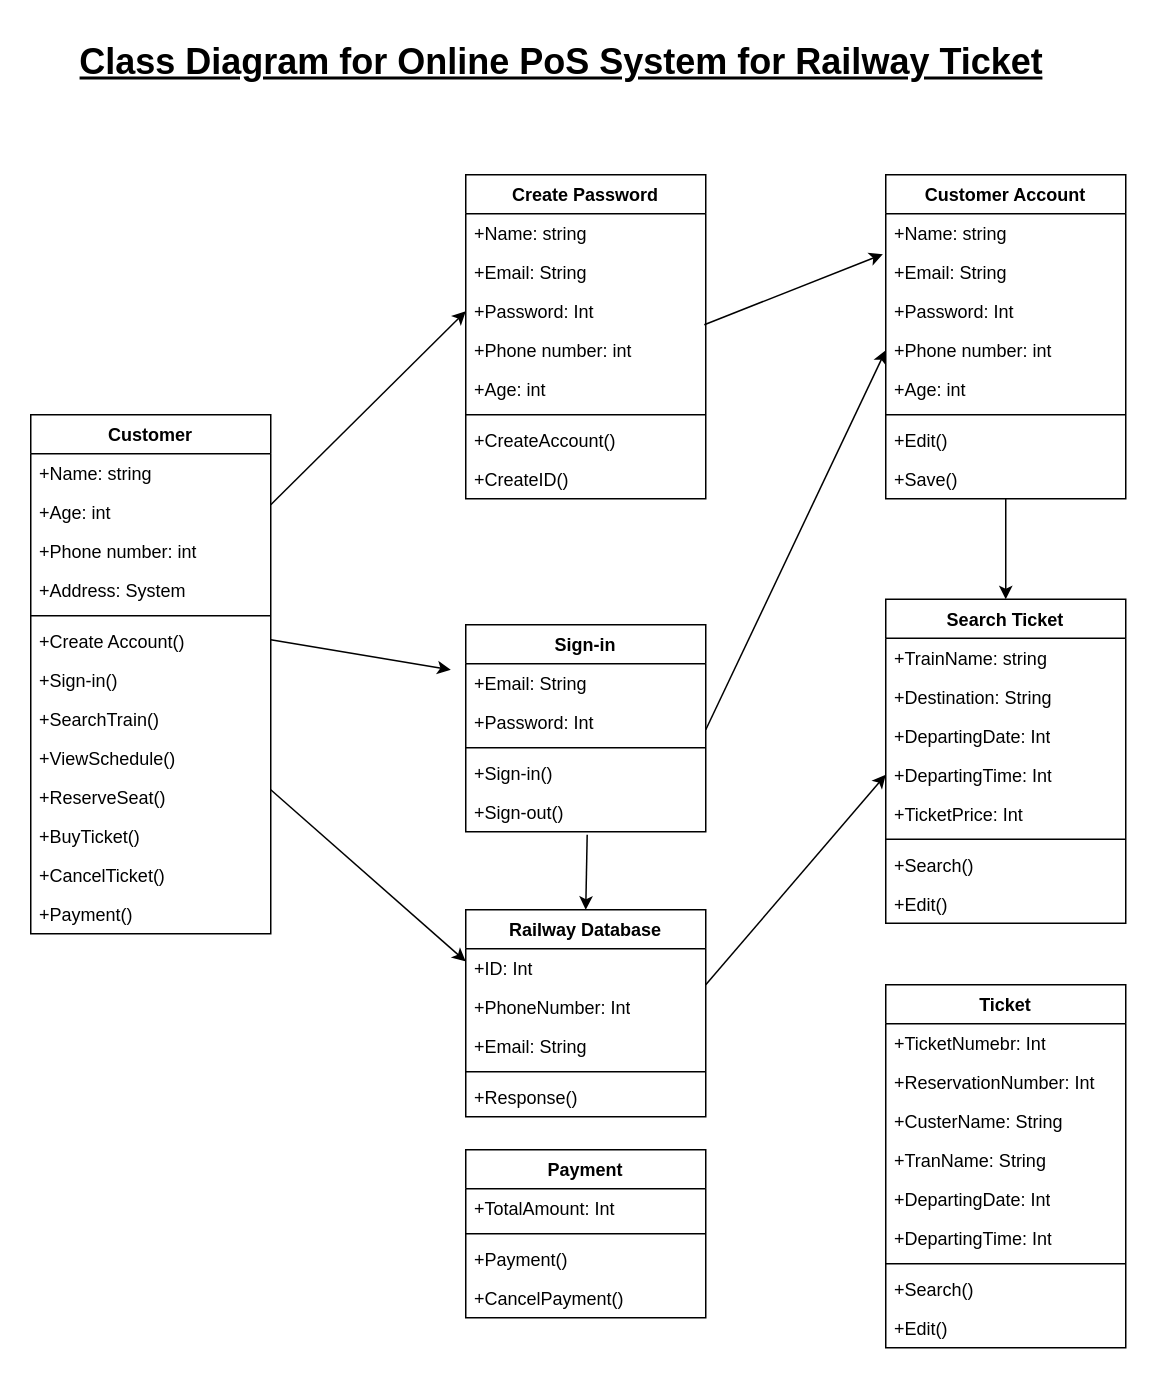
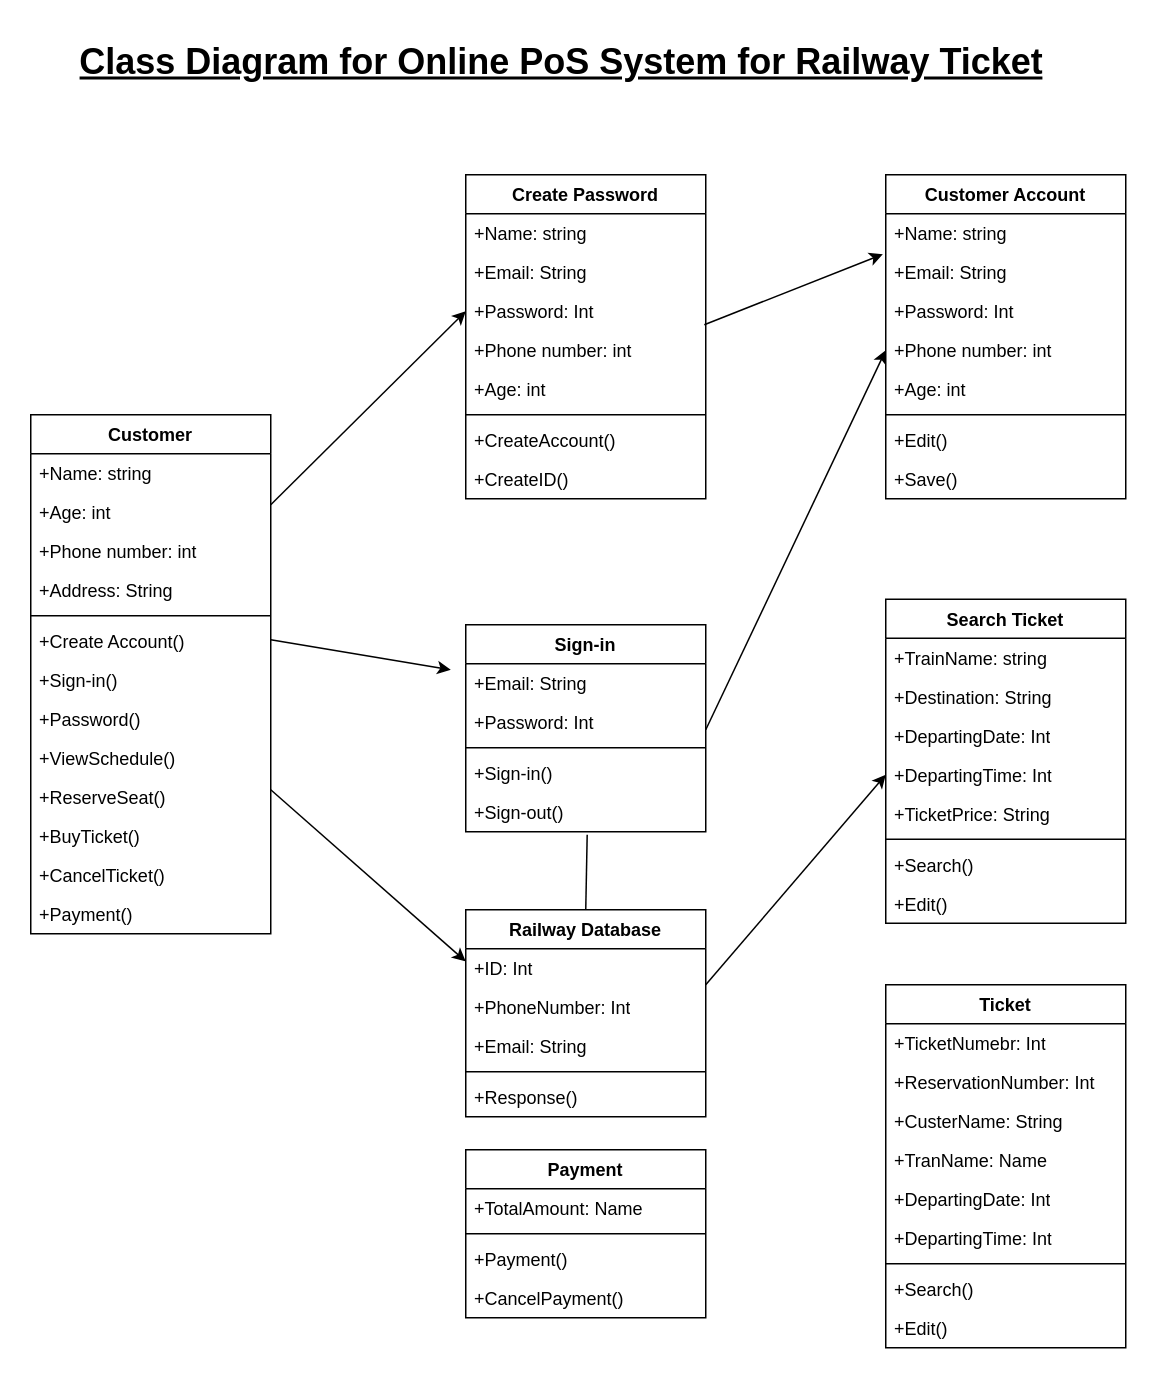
edge "Customer Account" -> "Search Ticket": removed
node "+Address: System": label "+Address: System" -> "+Address: String"
node "+SearchTrain()": label "+SearchTrain()" -> "+Password()"
node "+TicketPrice: Int": label "+TicketPrice: Int" -> "+TicketPrice: String"
edge "+Sign-out()" -> "Railway Database": arrowhead classic -> none
node "+TranName: String": label "+TranName: String" -> "+TranName: Name"
node "+TotalAmount: Int": label "+TotalAmount: Int" -> "+TotalAmount: Name"
